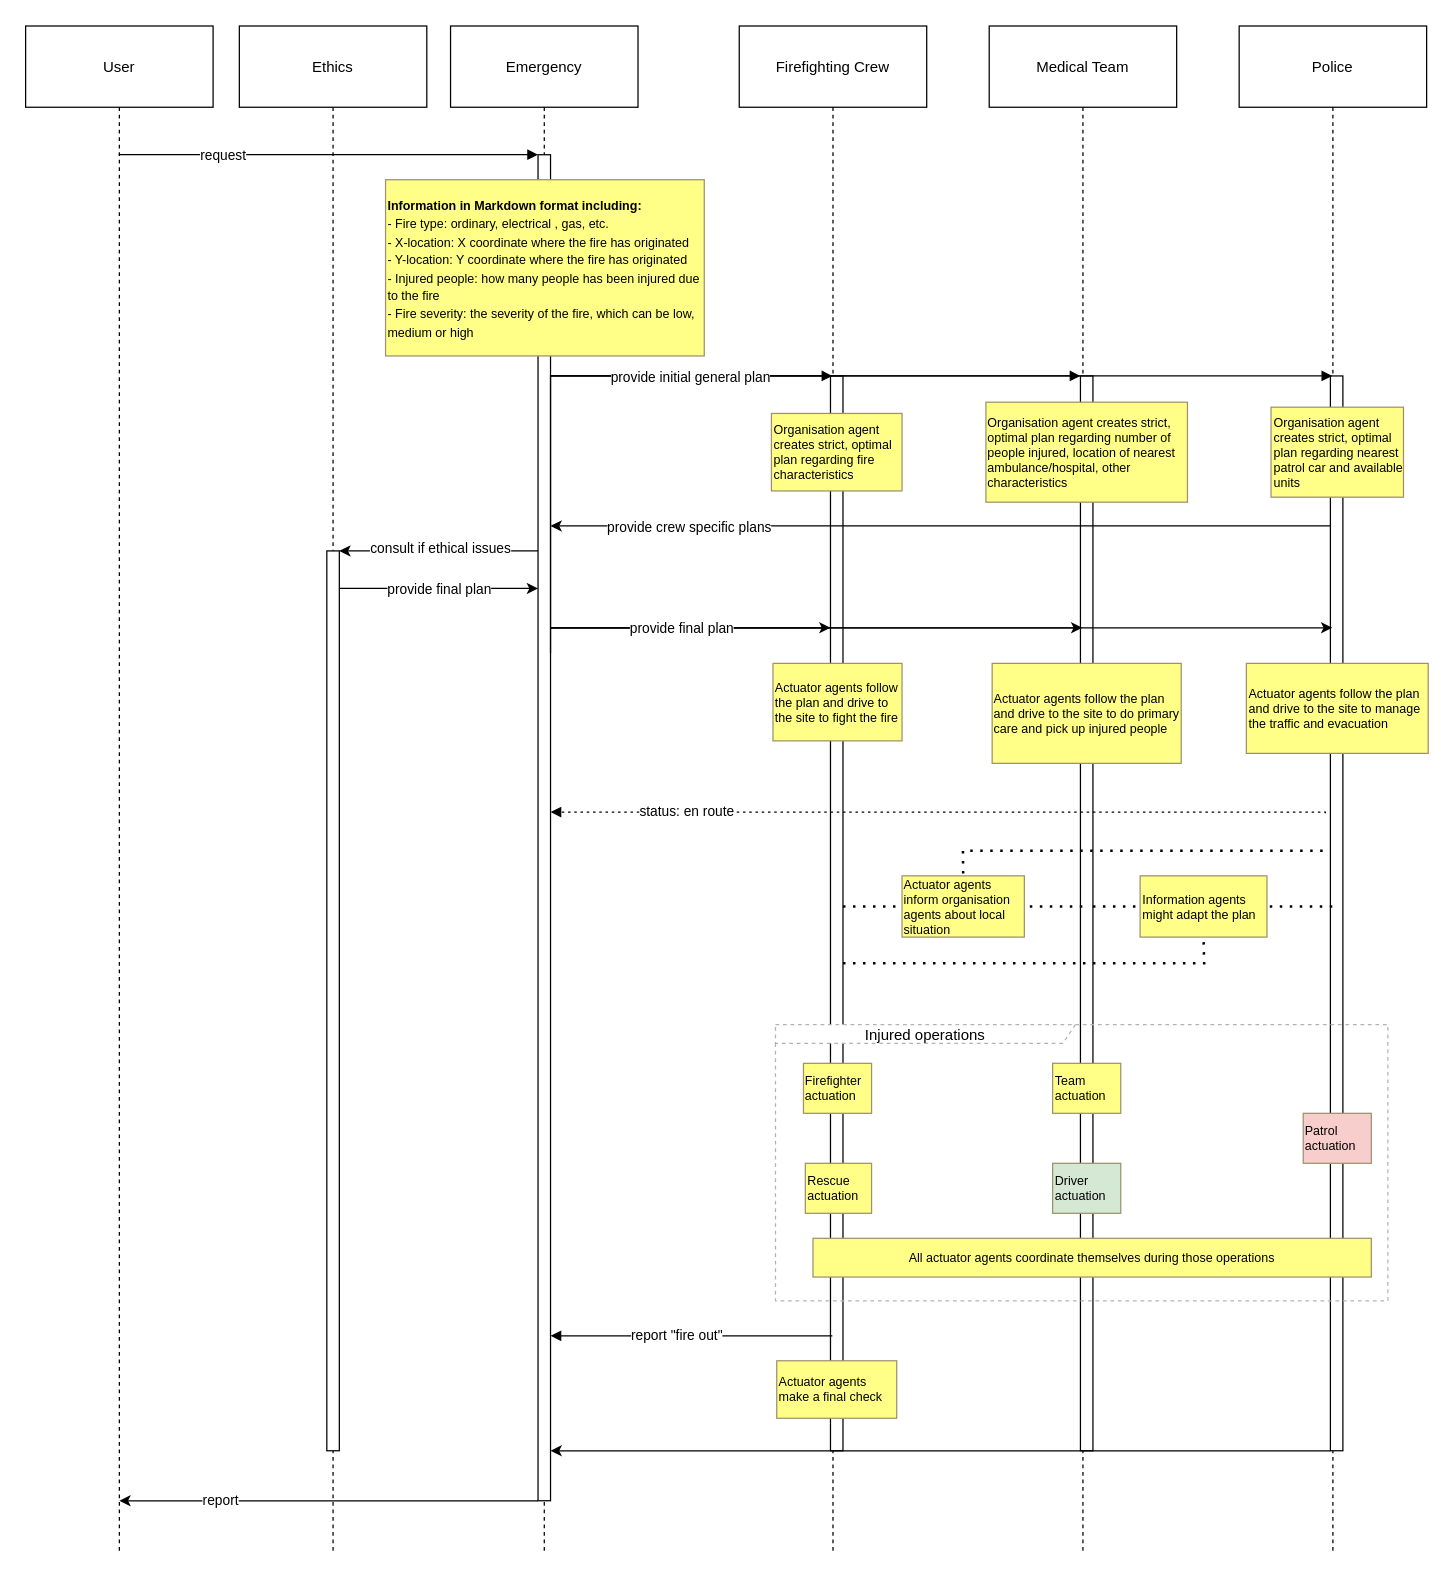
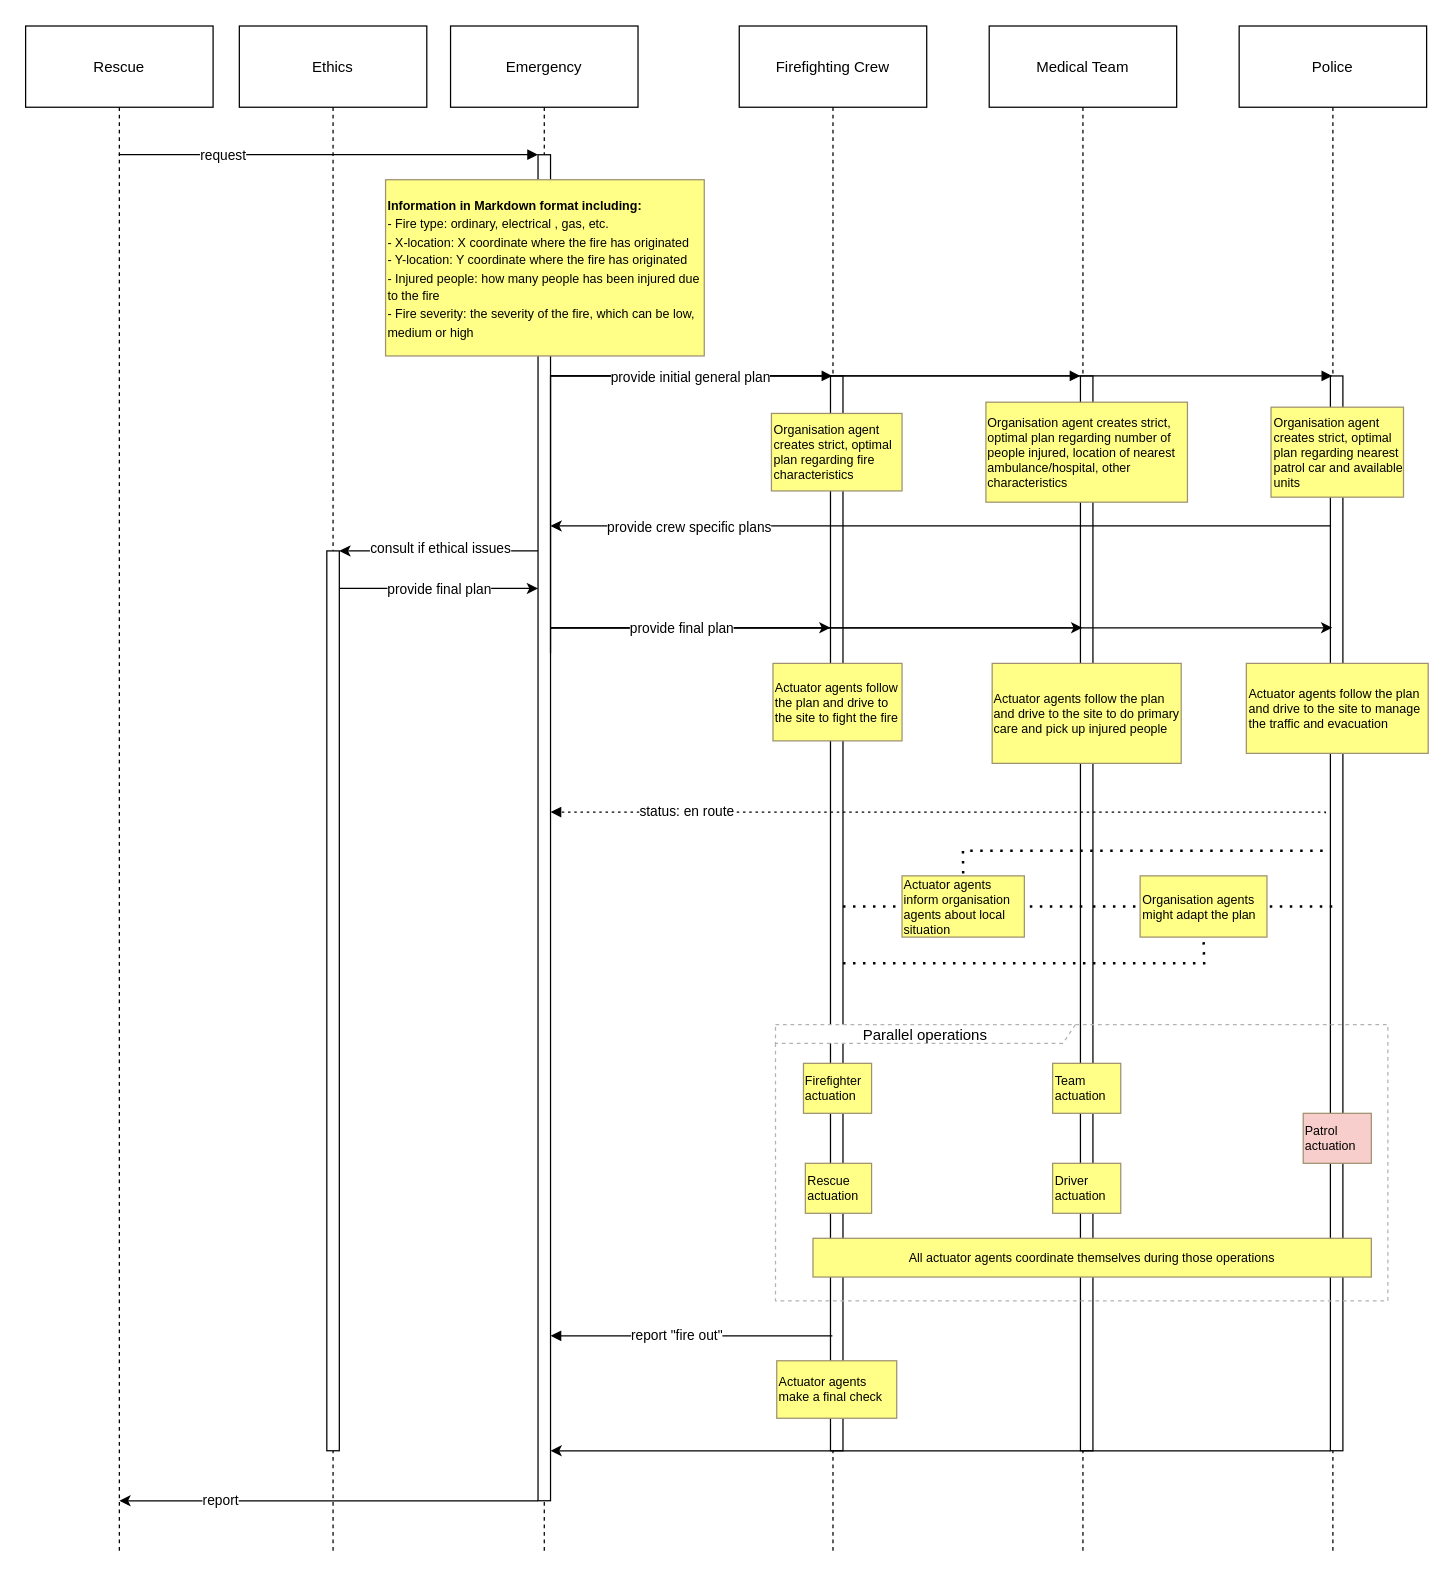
node "User": label "User" -> "Rescue"
node "Information agents might adapt the plan": label "Information agents might adapt the plan" -> "Organisation agents might adapt the plan"
node "Injured operations": label "Injured operations" -> "Parallel operations"
node "Driver actuation": fillcolor #d5e8d4 -> #ffff88
